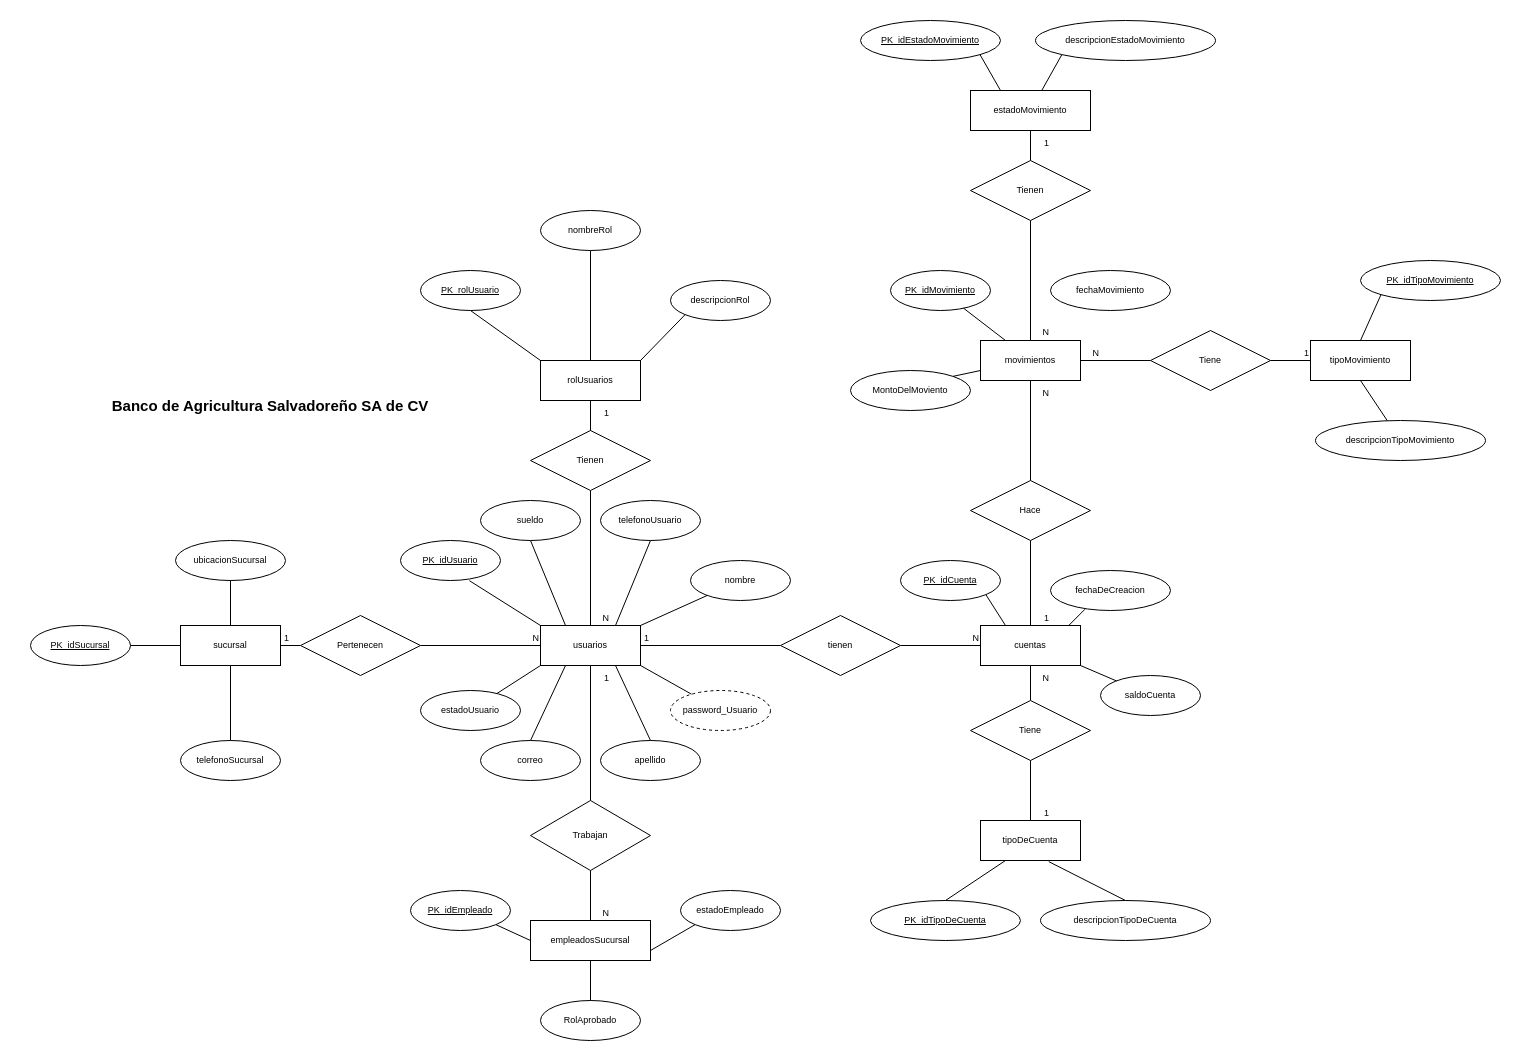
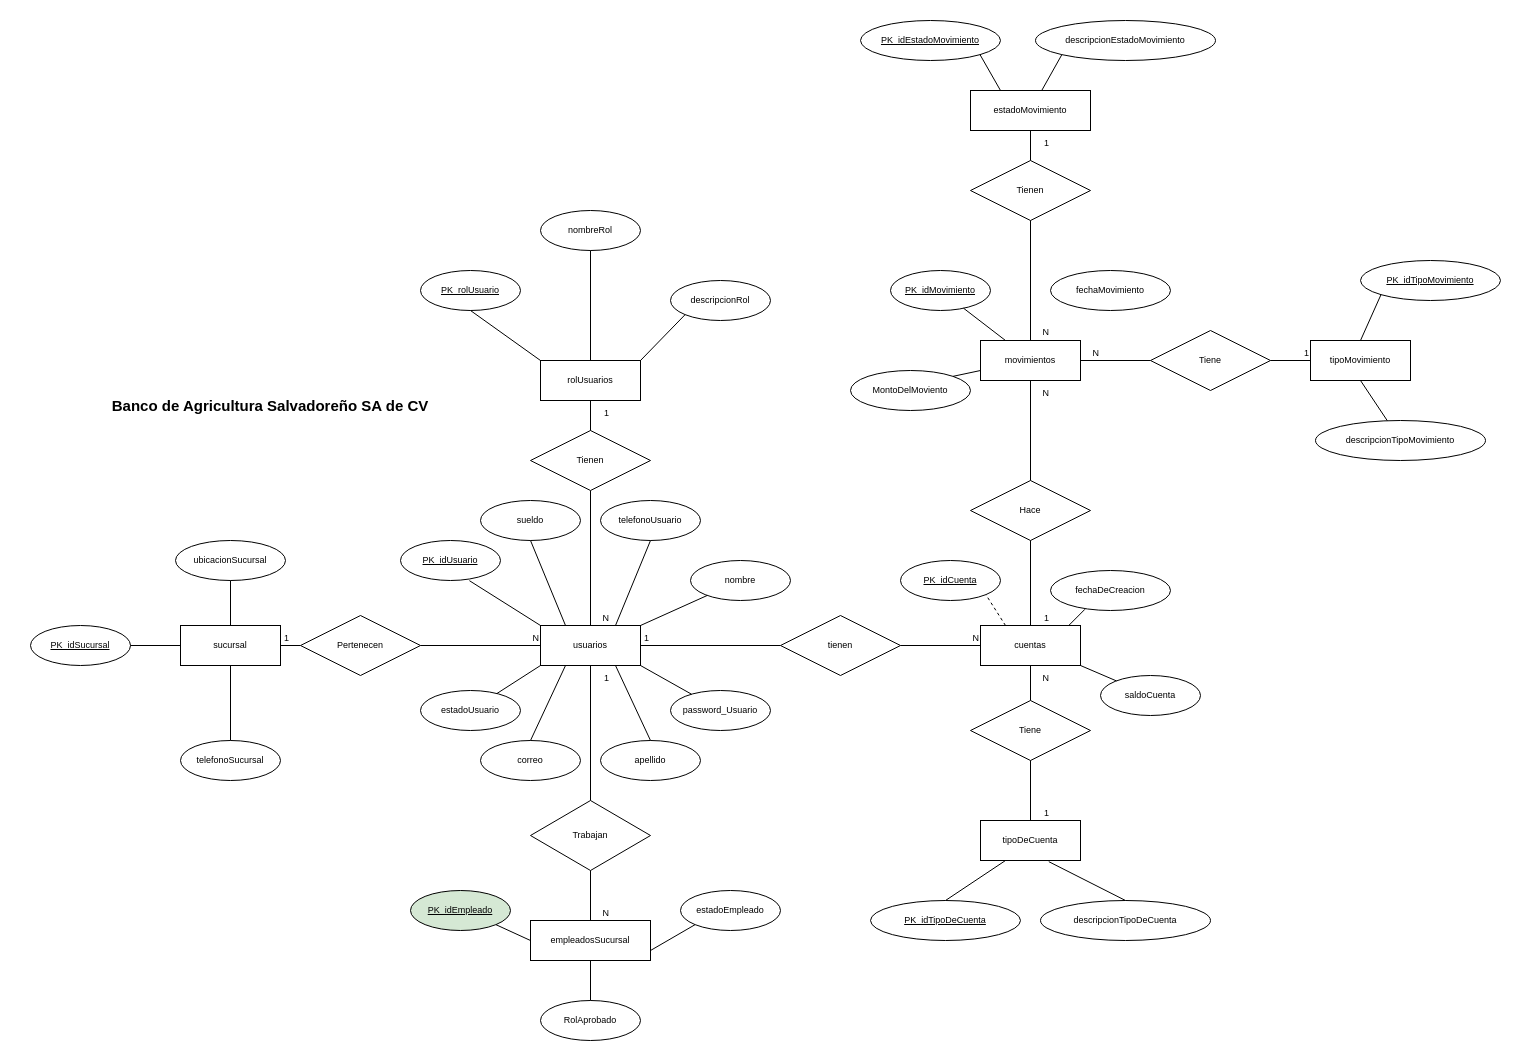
edge "PK_idCuenta" -- "cuentas": style solid -> dashed
node "password_Usuario": style dashed -> solid
node "PK_idEmpleado": fillcolor #ffffff -> #d5e8d4
